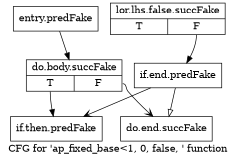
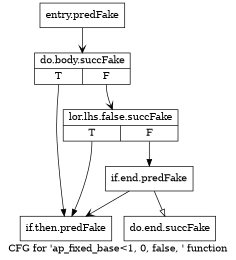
edge "entry.predFake" -> "do.body.succFake": arrowhead normal -> vee
edge "do.body.succFake" -> "do.end.succFake": now "do.body.succFake" -> "lor.lhs.false.succFake"
edge "lor.lhs.false.succFake" -> "if.then.predFake": added
